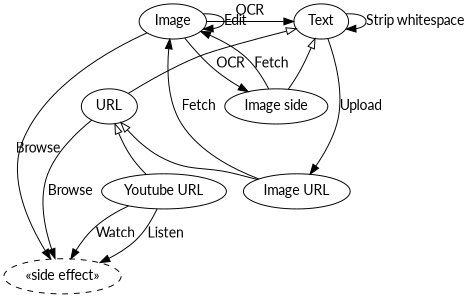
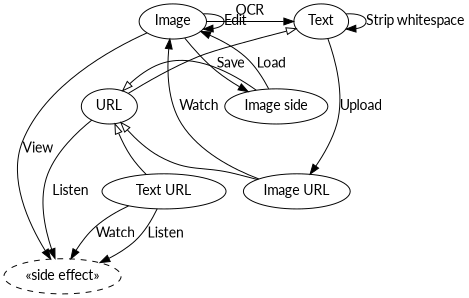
edge "Image" -> "Image side": label "OCR" -> "Save"
edge "Image side" -> "Image": label "Fetch" -> "Load"
edge "Image side" -> "Text": now "Image side" -> "URL"
edge "Image URL" -> "Image": label "Fetch" -> "Watch"
edge "Image" -> "«side effect»": label "Browse" -> "View"
edge "URL" -> "«side effect»": label "Browse" -> "Listen"
node "Youtube URL": label "Youtube URL" -> "Text URL"
